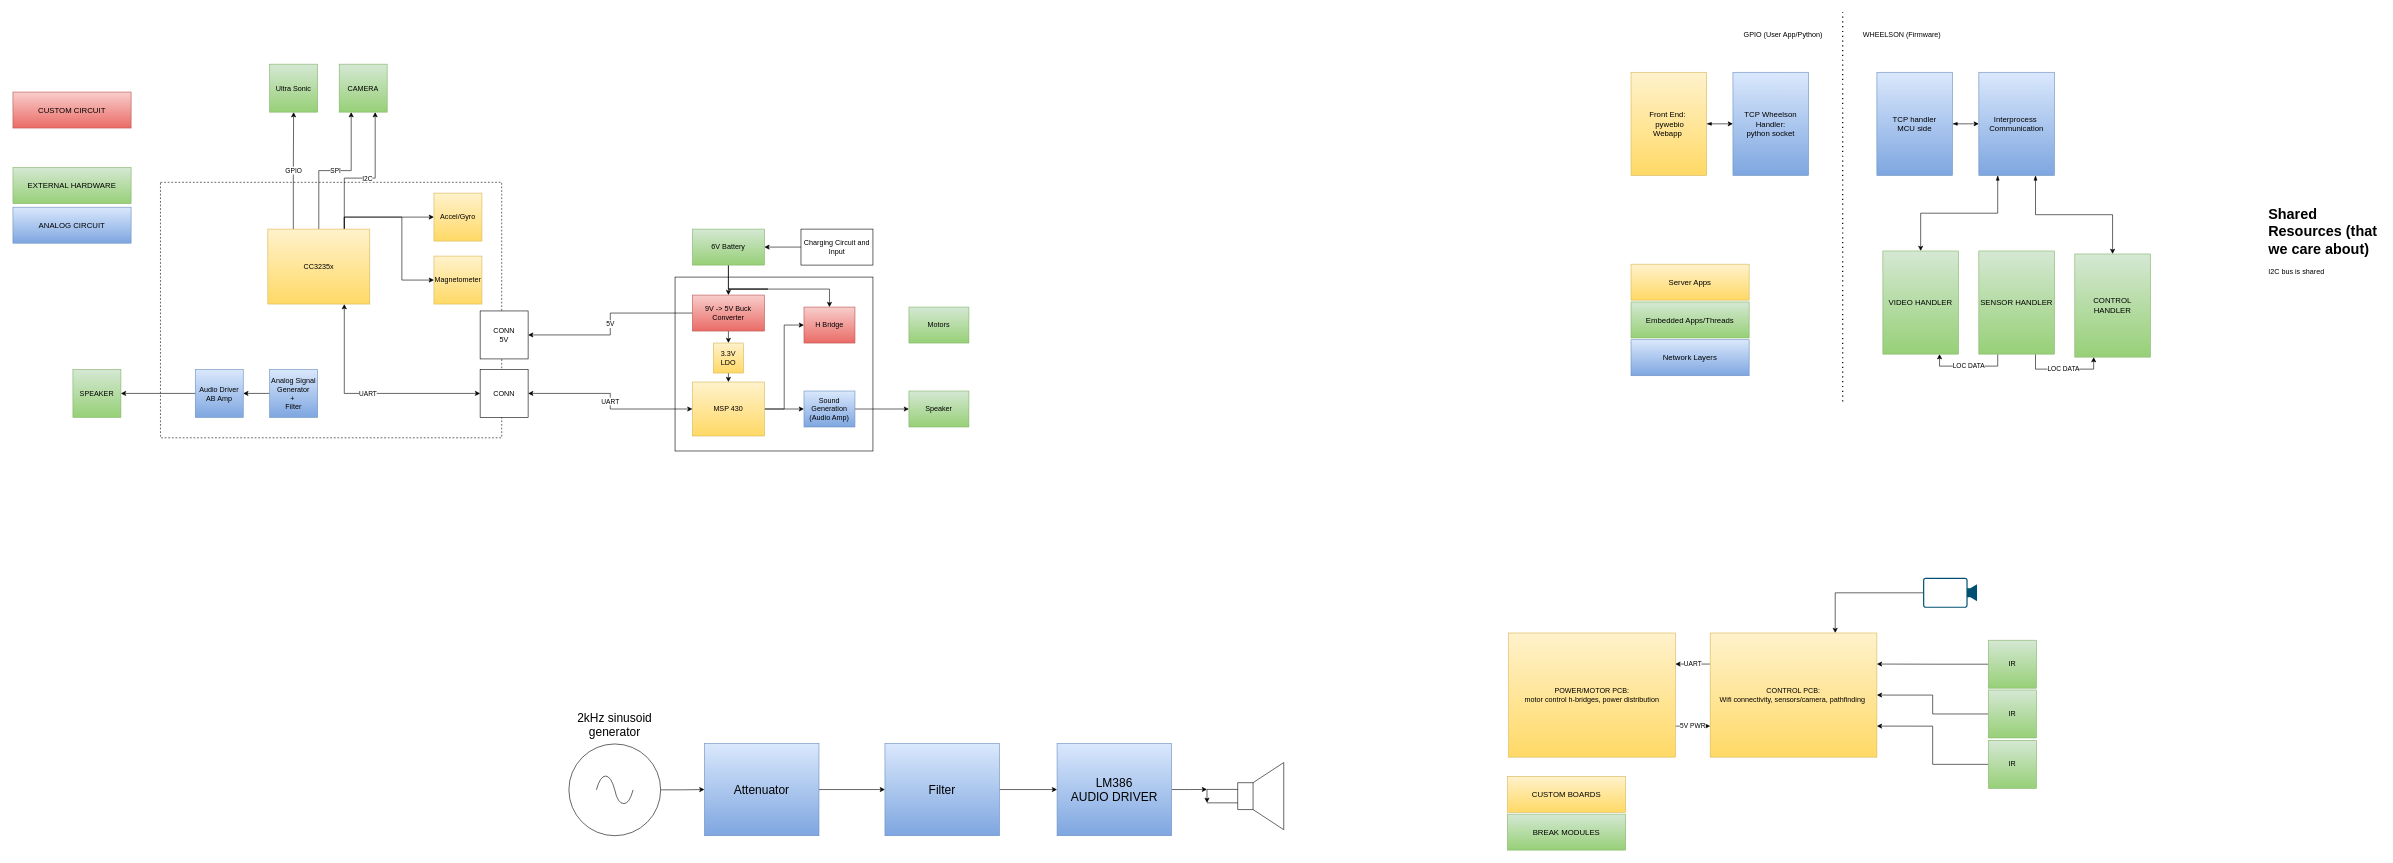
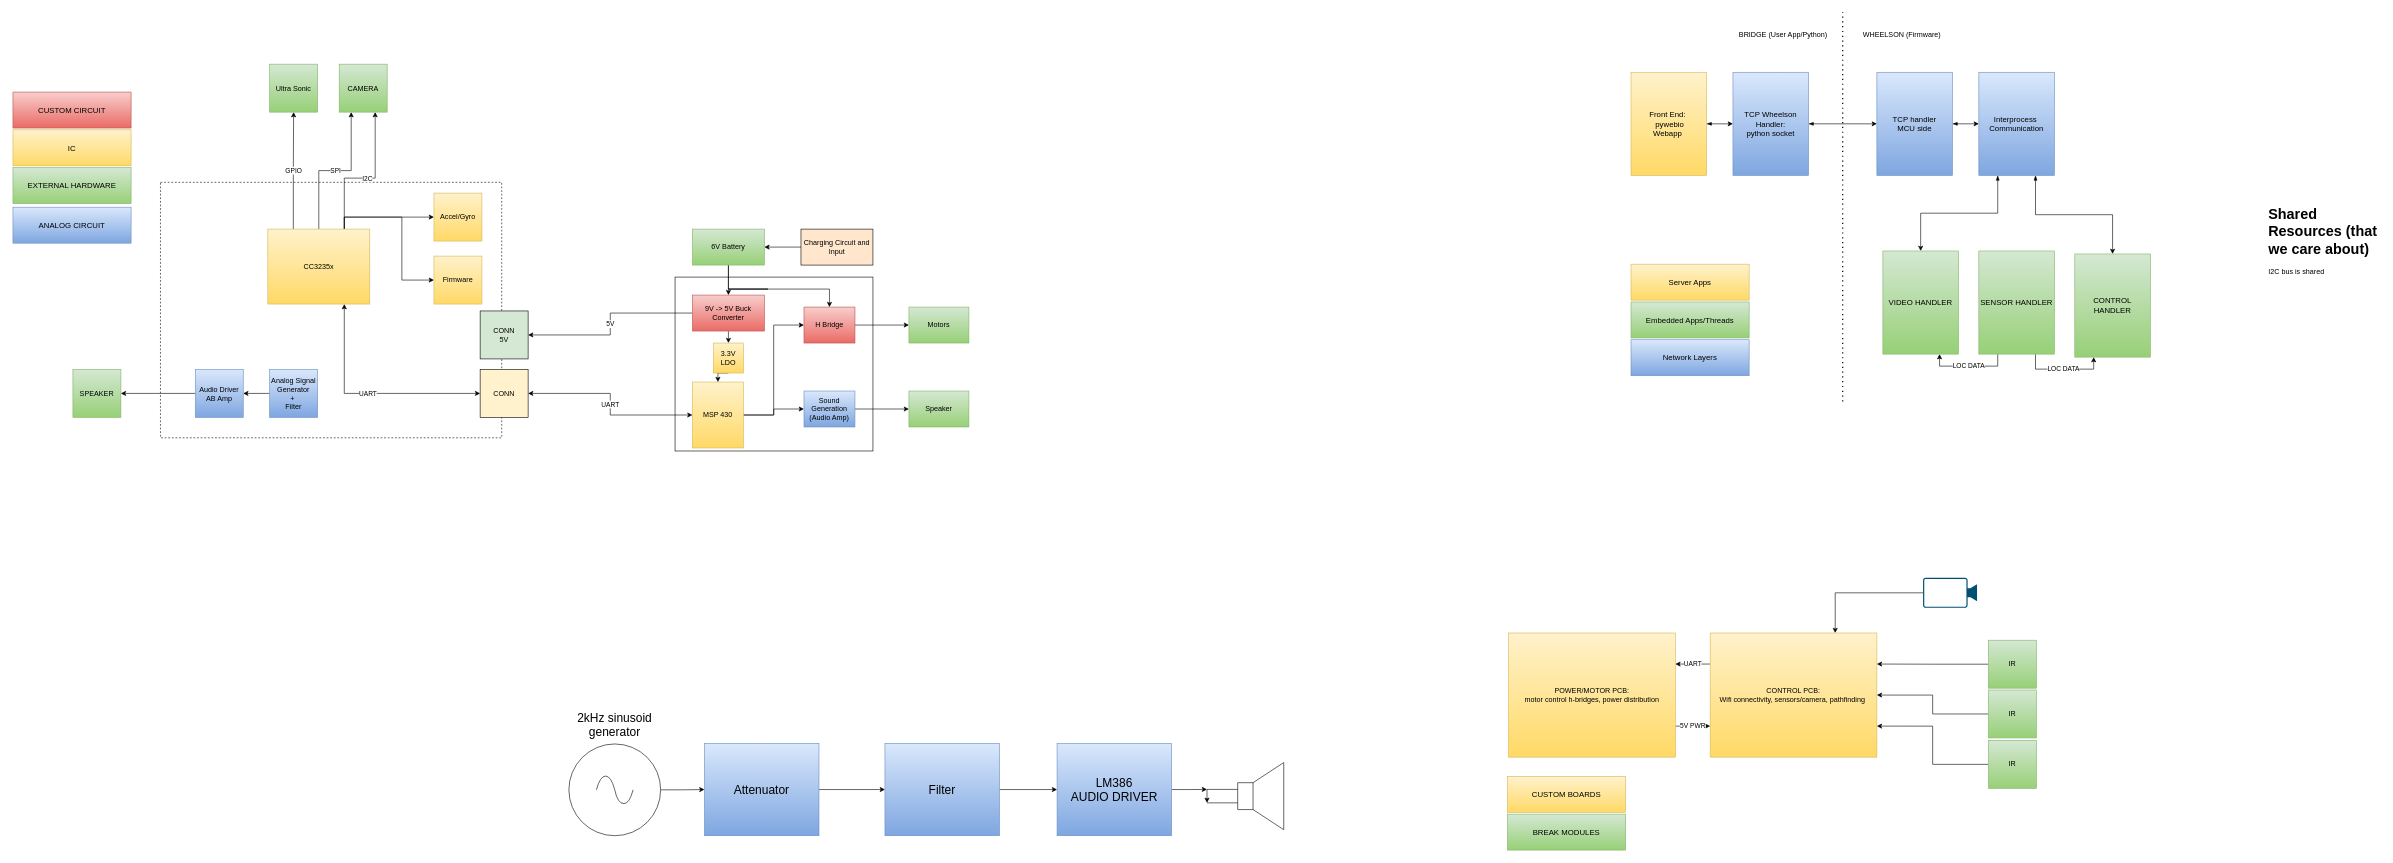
node "GPIO (User App/Python)": label "GPIO (User App/Python)" -> "BRIDGE (User App/Python)"
edge "TCP Wheelson Handler:python socket" -- "TCP handlerMCU side": added
node "IC": added
node "Charging Circuit and Input": fillcolor #ffffff -> #ffe6cc
node "Magnetometer": label "Magnetometer" -> "Firmware"
edge "H Bridge" -> "Motors": added
node "CONN 5V": fillcolor #ffffff -> #d5e8d4
node "CONN": fillcolor #ffffff -> #fff2cc
node "MSP 430": size 72x54 -> 51x66
